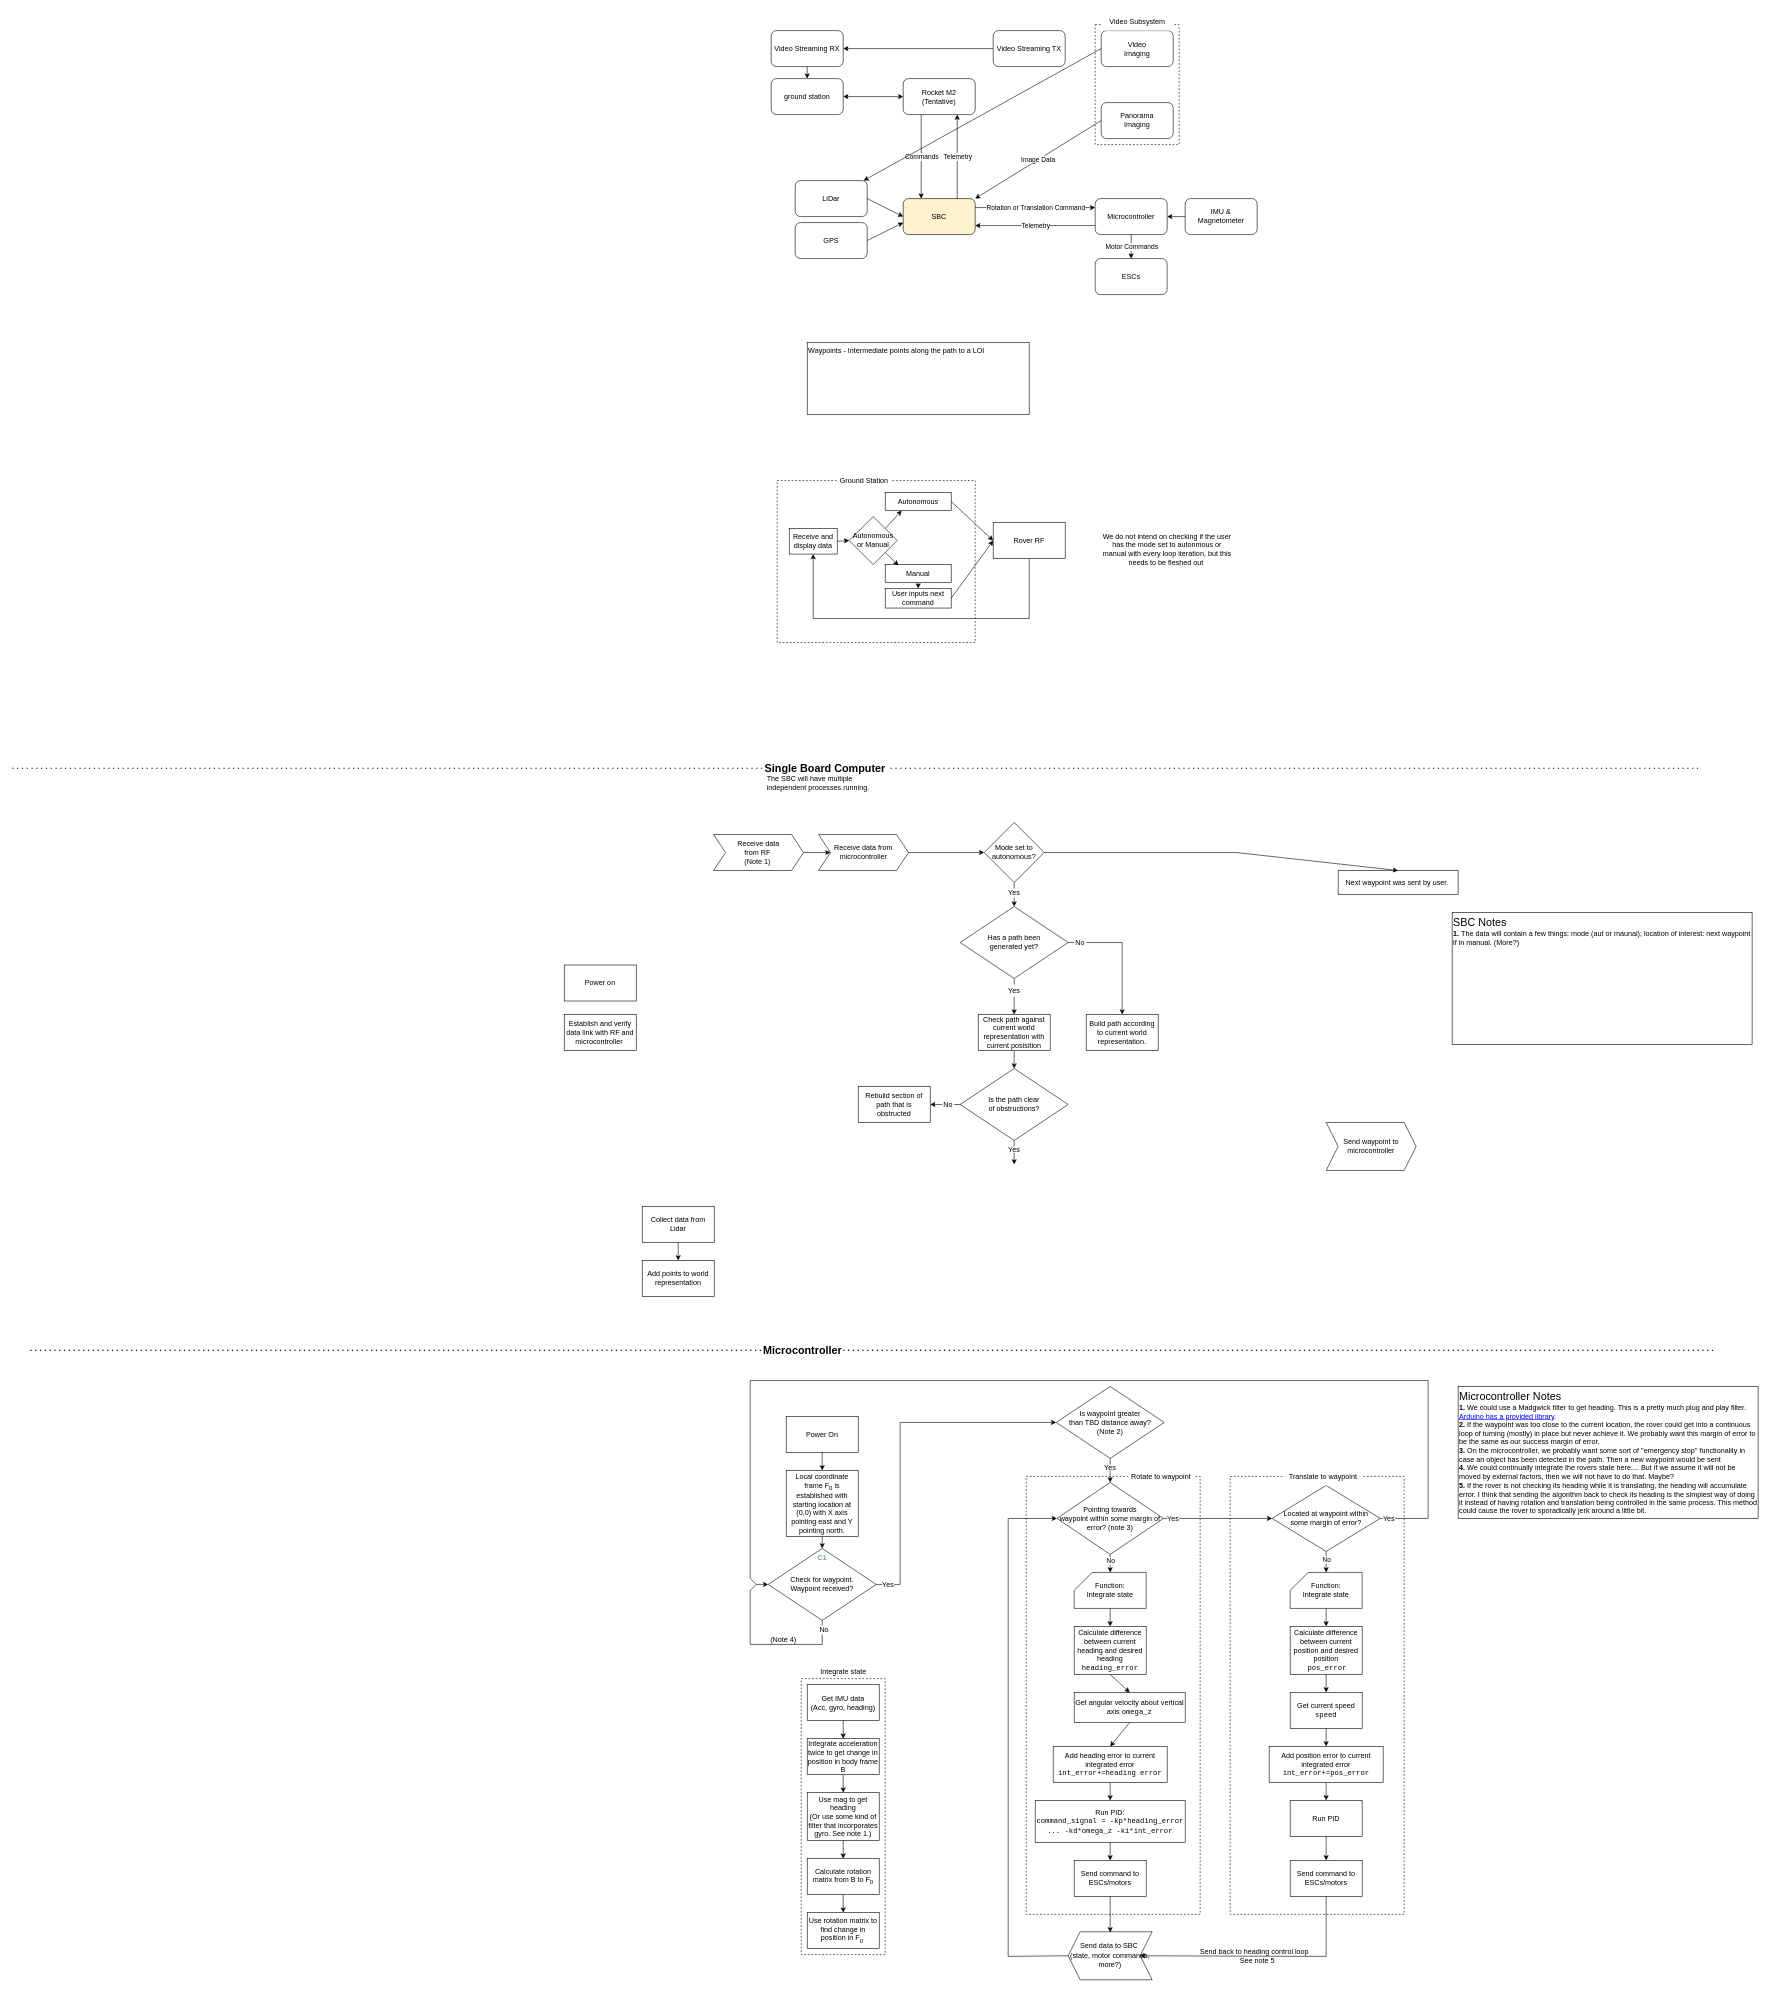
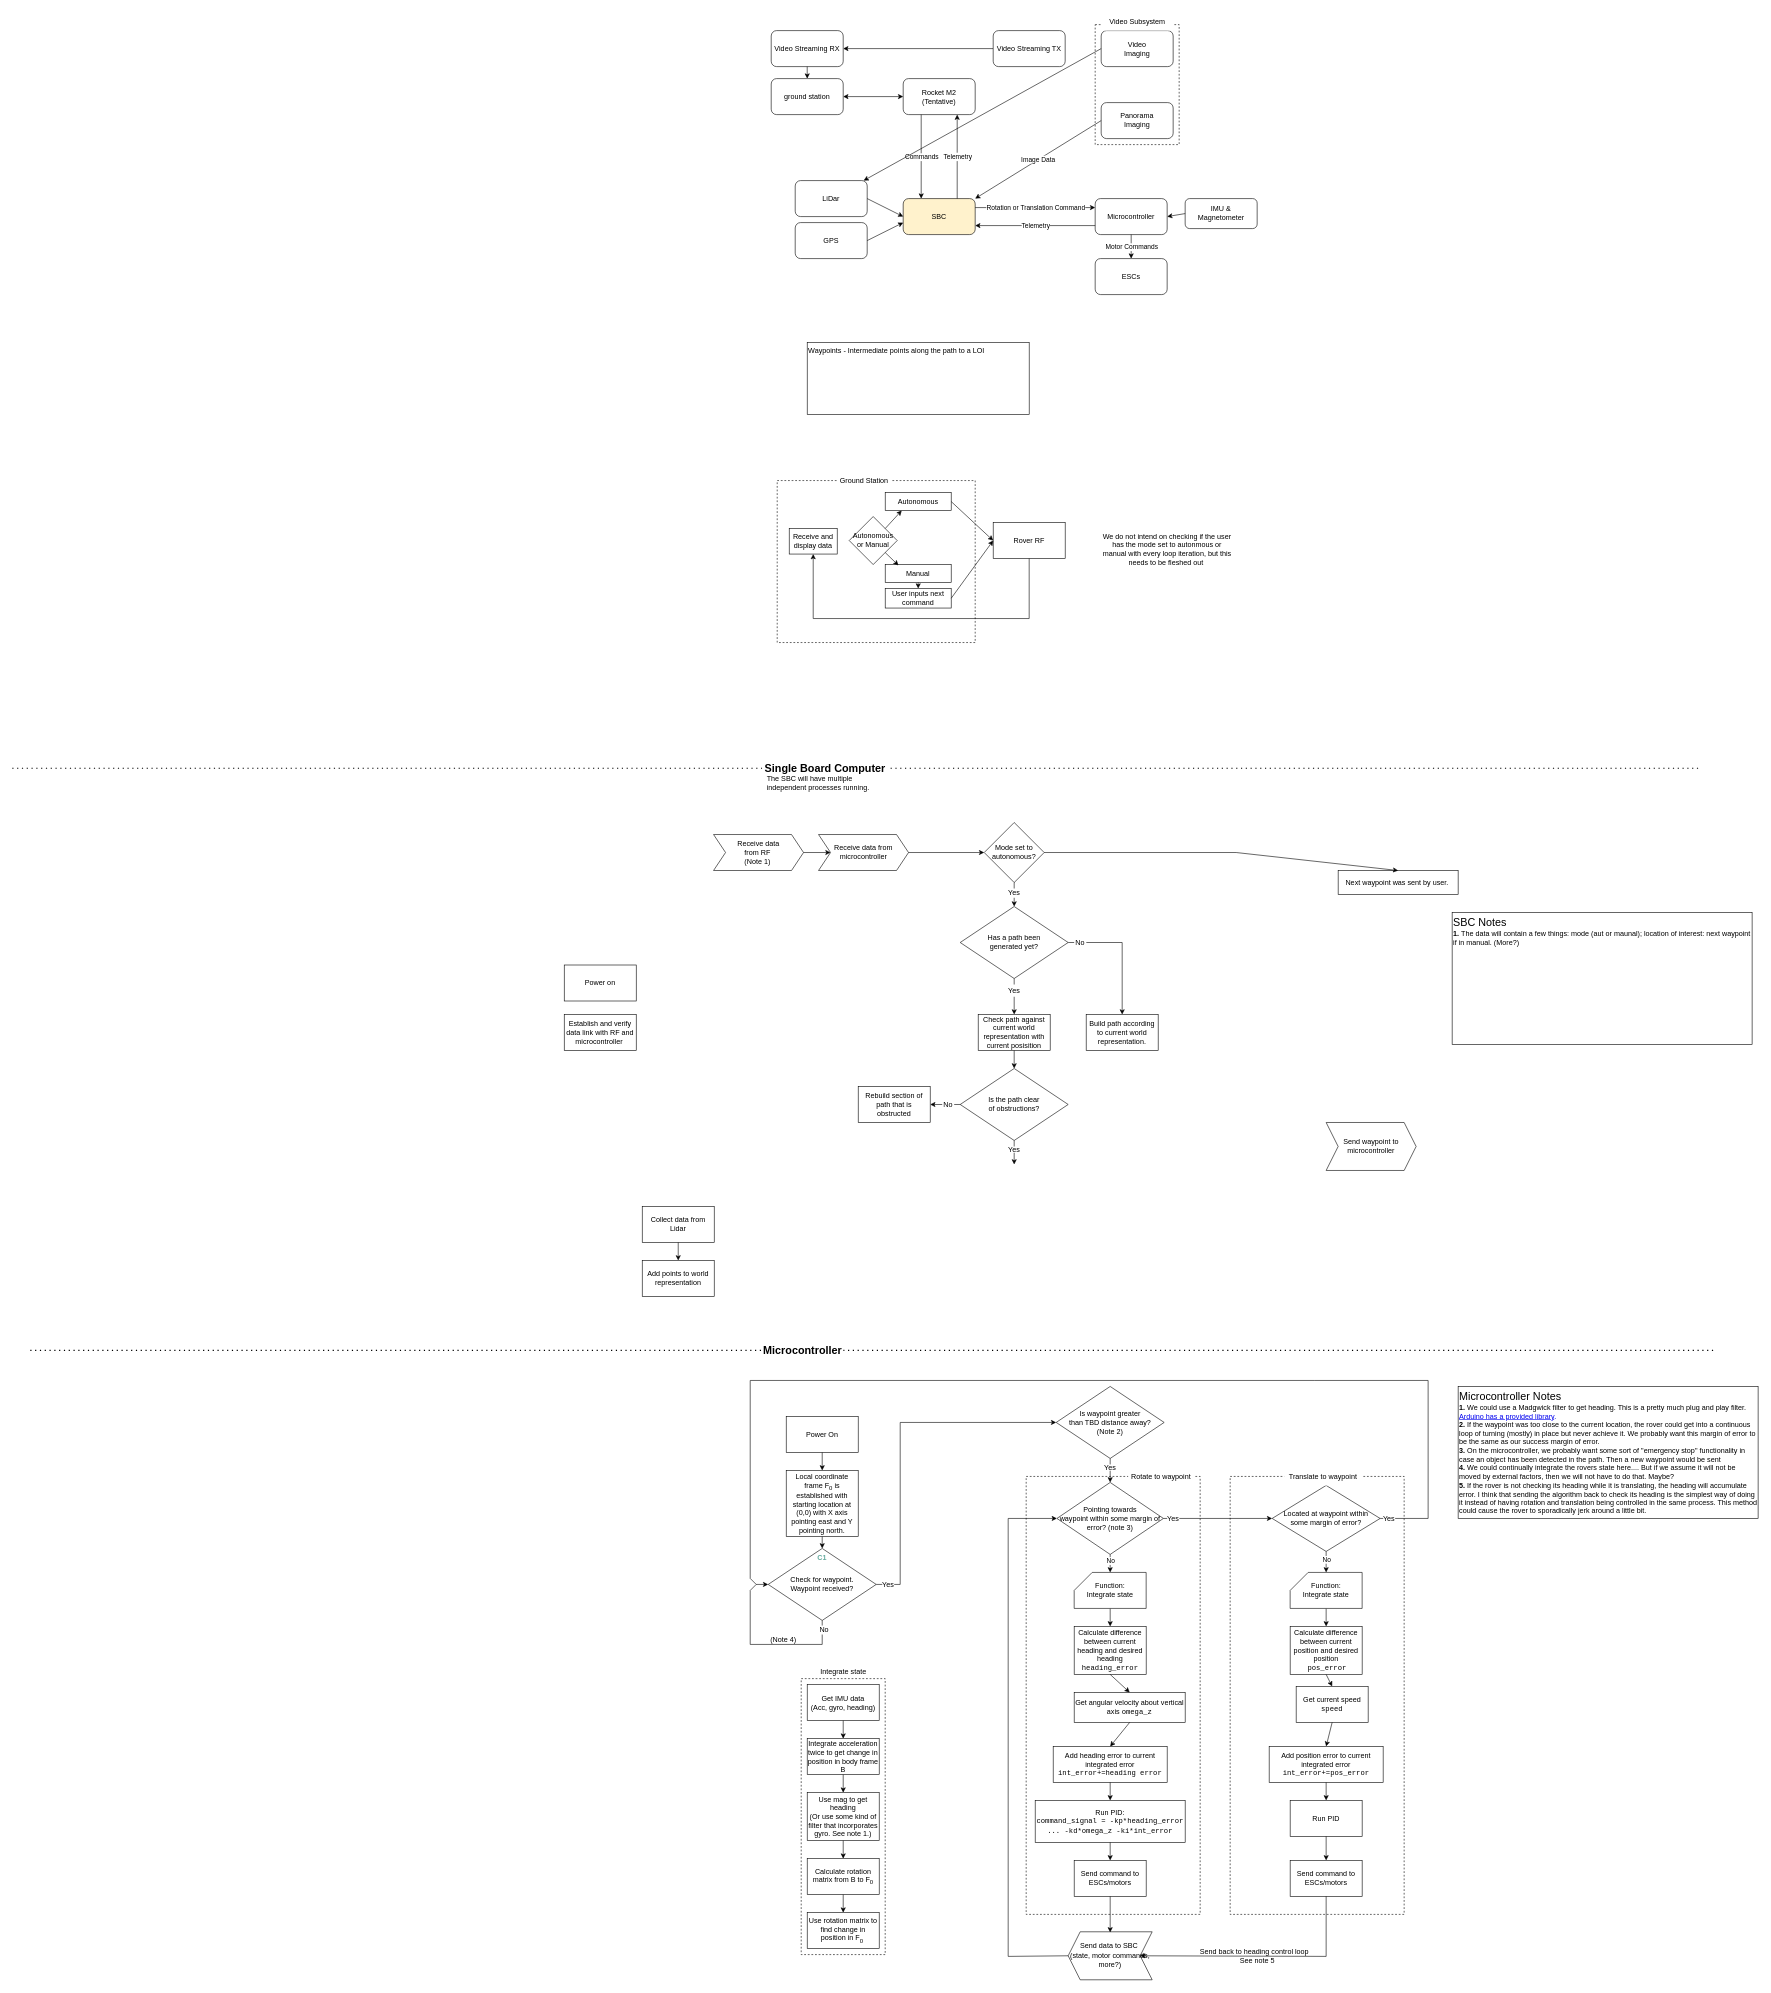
node "IMU & Magnetometer": size 72x36 -> 72x30
edge "Receive and display data" -> "Autonomous or Manual": removed
node "Get current speed speed": moved (1326, 1710) -> (1332, 1704)
